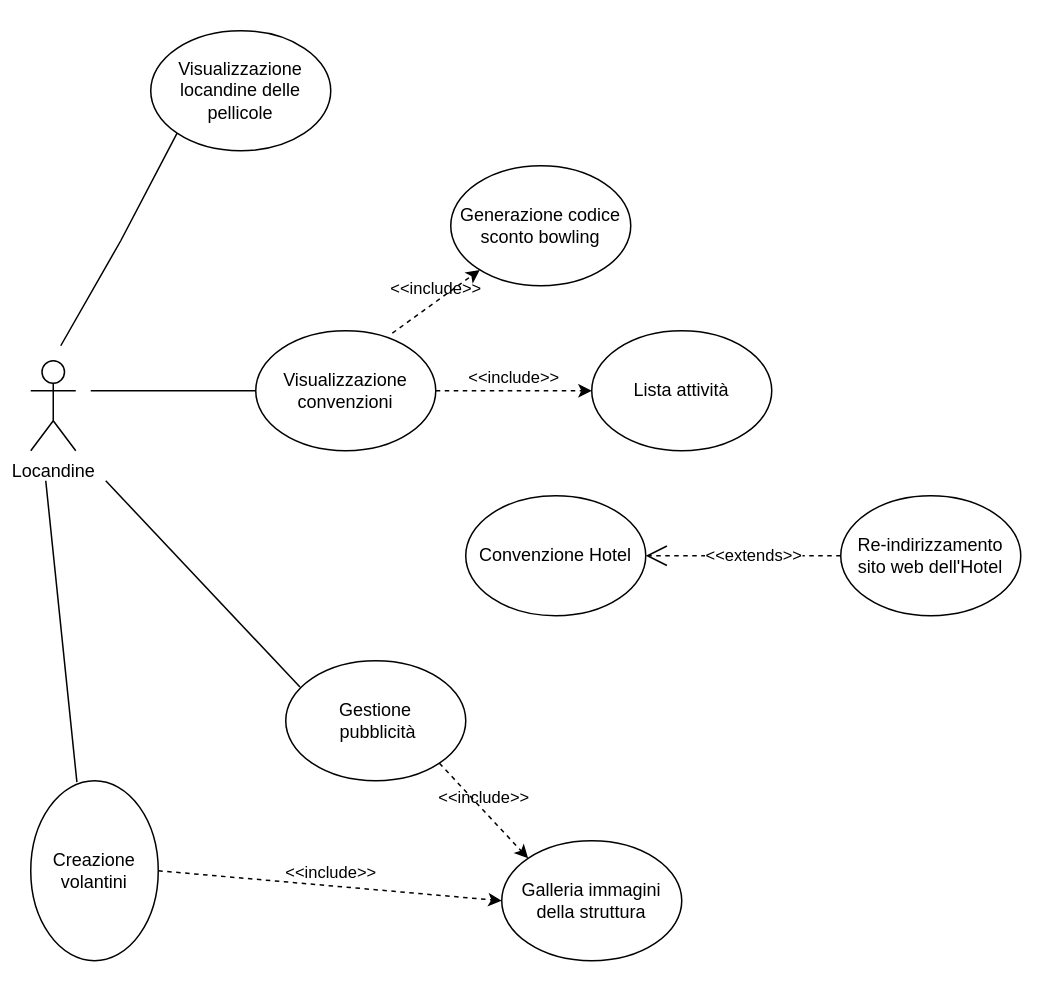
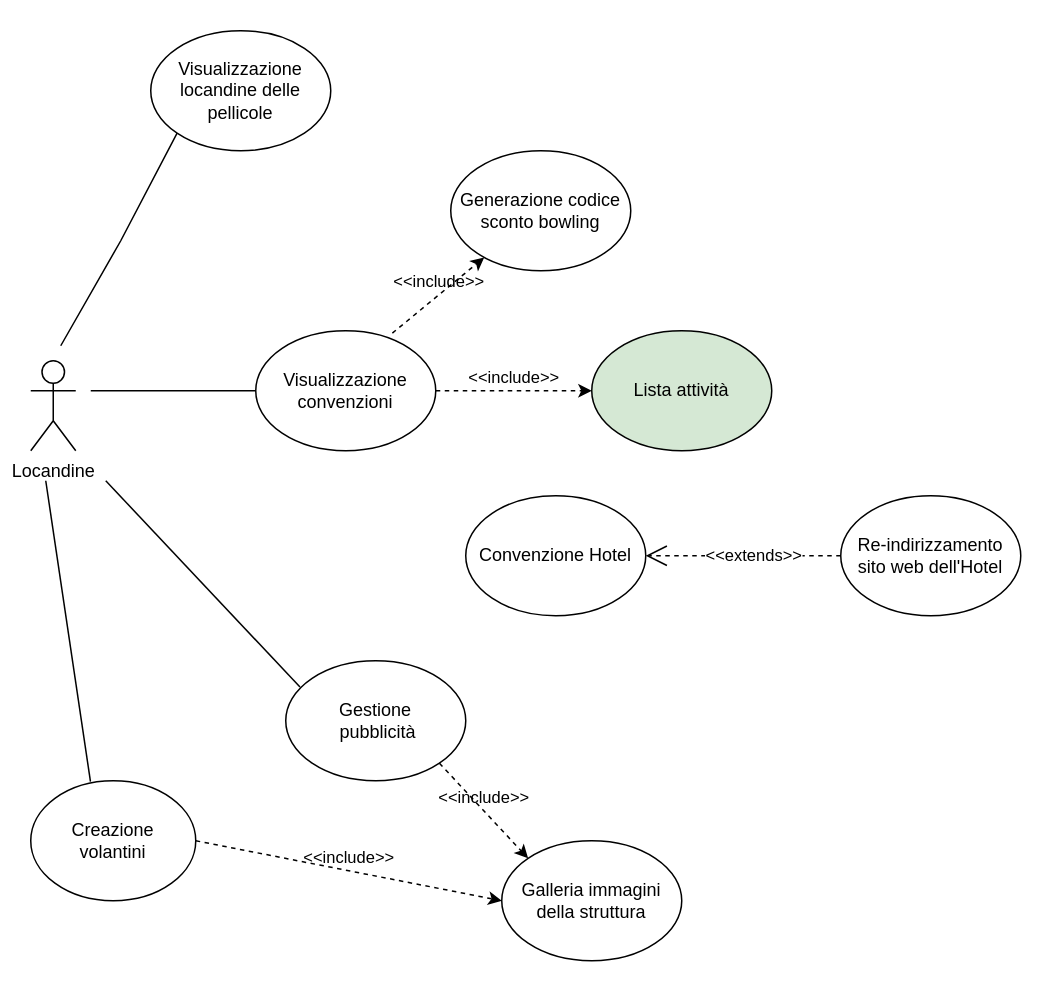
node "Generazione codice sconto bowling": moved (541, 226) -> (541, 211)
node "Lista attività": fillcolor #ffffff -> #d5e8d4
node "Creazione volantini": size 128x180 -> 165x120
